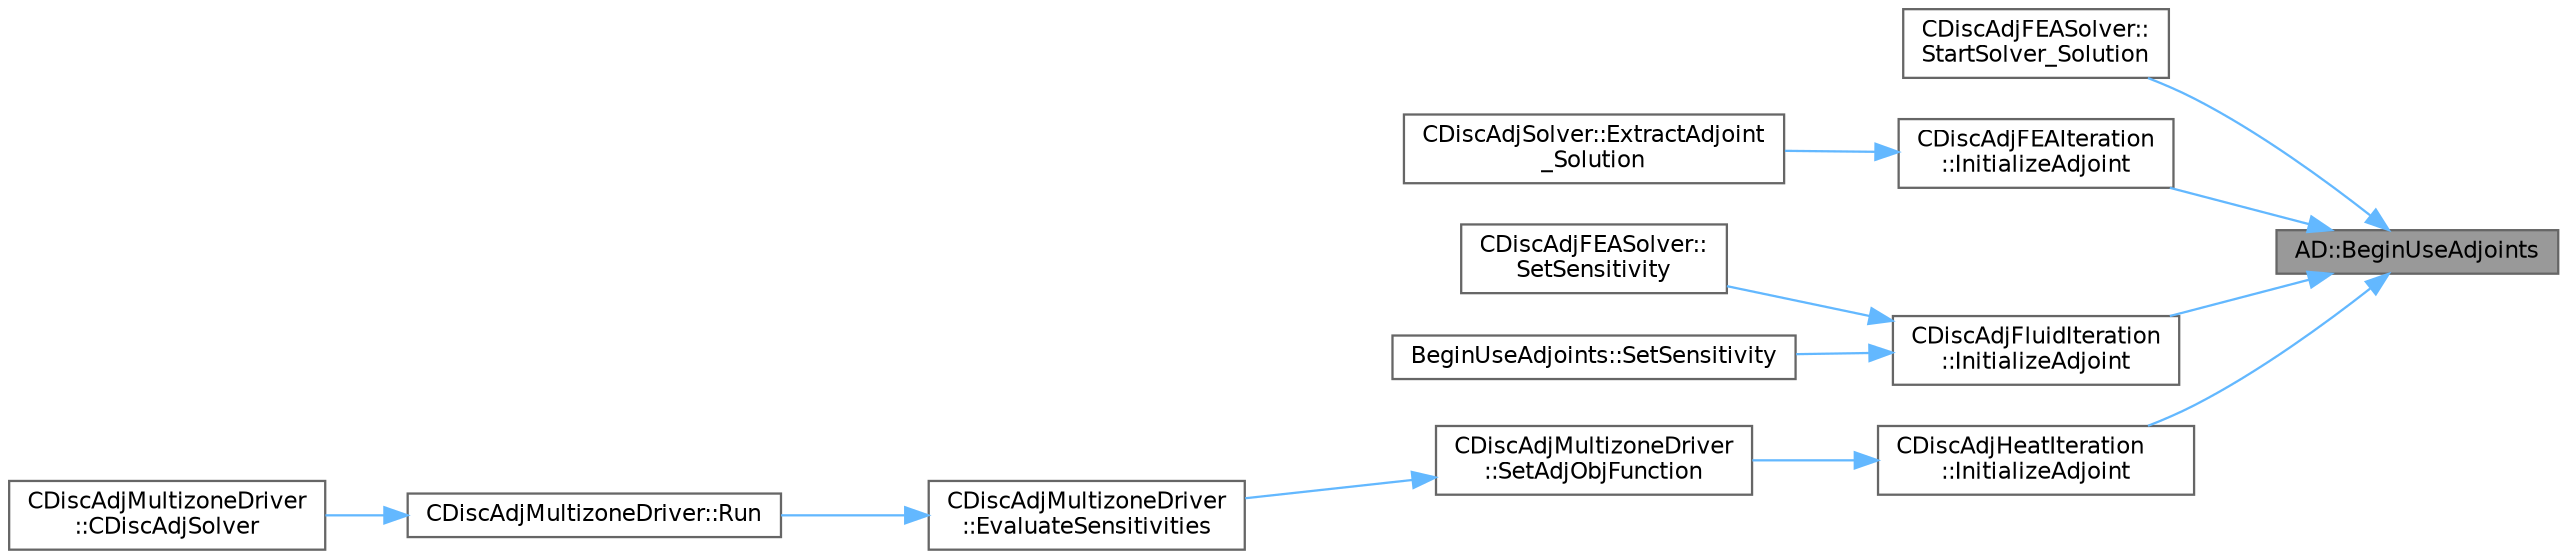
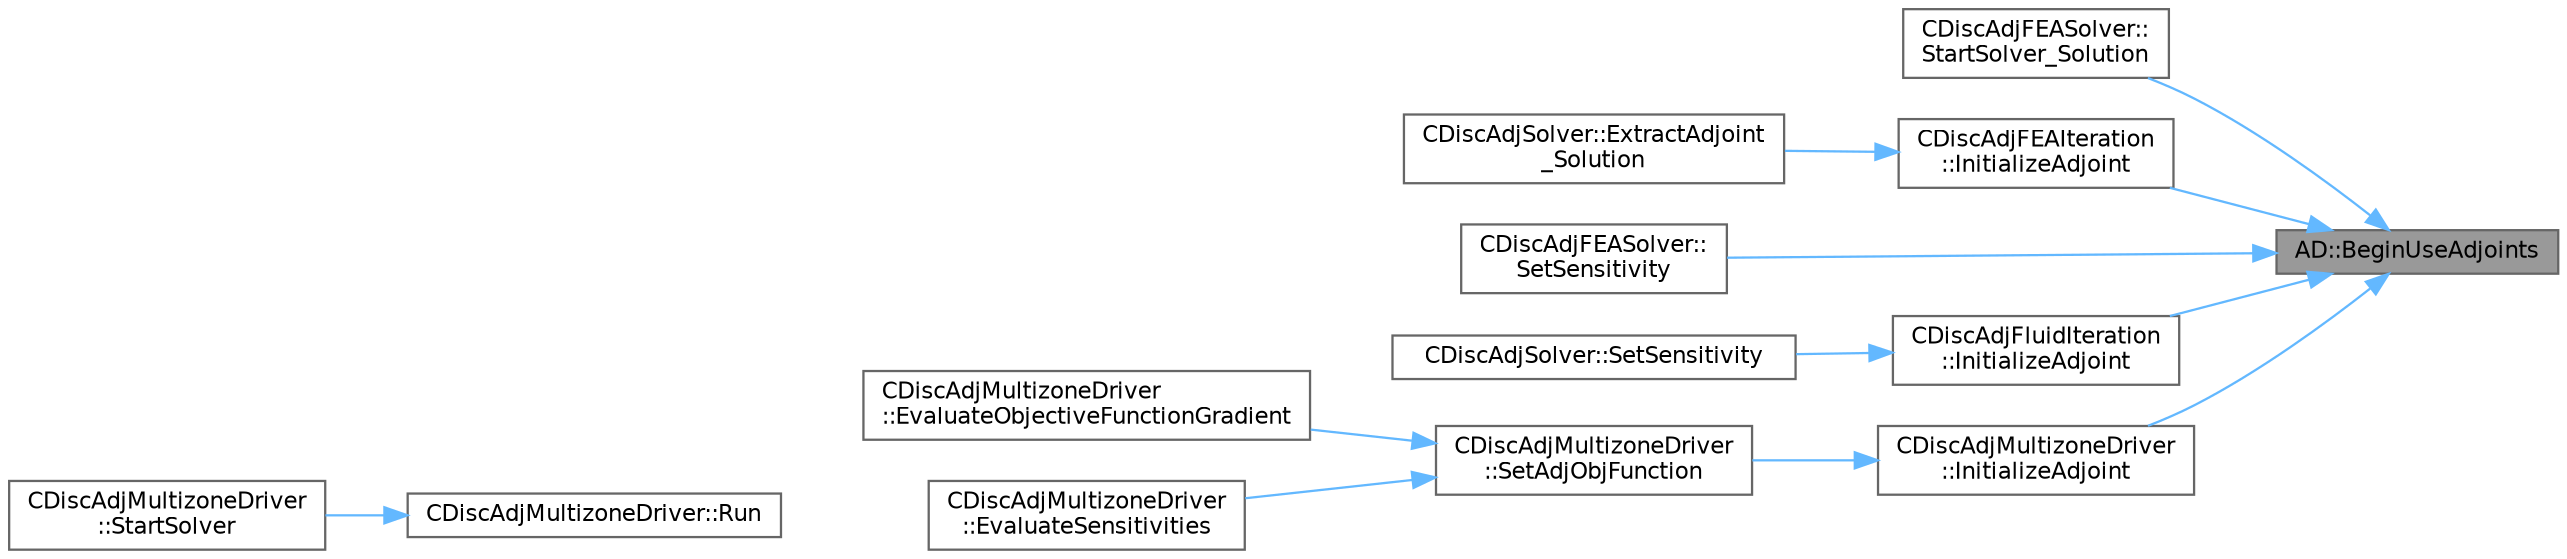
edge "CDiscAdjFEASolver:: SetSensitivity" -> "CDiscAdjFluidIteration ::InitializeAdjoint": now "CDiscAdjFEASolver:: SetSensitivity" -> "AD::BeginUseAdjoints"
node "BeginUseAdjoints::SetSensitivity": label "BeginUseAdjoints::SetSensitivity" -> "CDiscAdjSolver::SetSensitivity"
node "CDiscAdjMultizoneDriver ::EvaluateObjectiveFunctionGradient": added
node "CDiscAdjHeatIteration ::InitializeAdjoint": label "CDiscAdjHeatIteration ::InitializeAdjoint" -> "CDiscAdjMultizoneDriver ::InitializeAdjoint"
node "CDiscAdjMultizoneDriver ::CDiscAdjSolver": label "CDiscAdjMultizoneDriver ::CDiscAdjSolver" -> "CDiscAdjMultizoneDriver ::StartSolver"
edge "CDiscAdjMultizoneDriver::Run" -> "CDiscAdjMultizoneDriver ::EvaluateSensitivities": removed
